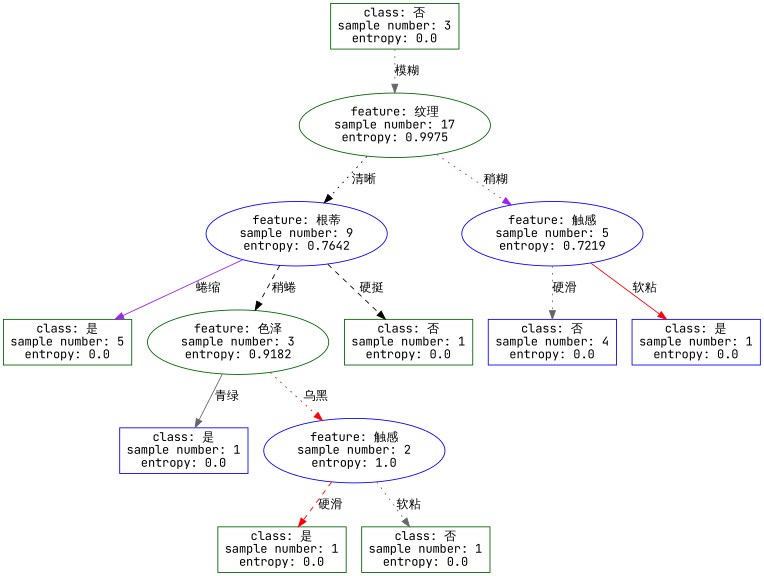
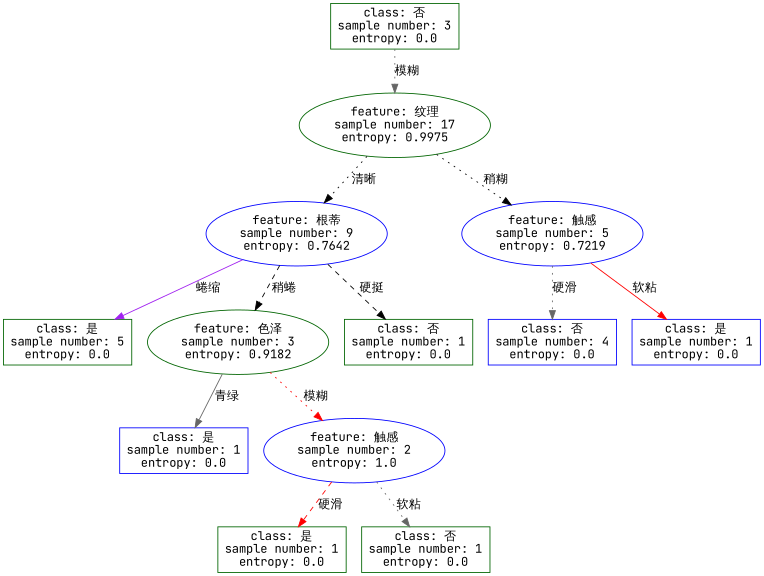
edge "feature: 纹理 sample number: 17 entropy: 0.9975" -> "feature: 触感 sample number: 5 entropy: 0.7219": color purple -> black
edge "feature: 色泽 sample number: 3 entropy: 0.9182" -> "feature: 触感 sample number: 2 entropy: 1.0": label "乌黑" -> "模糊"
